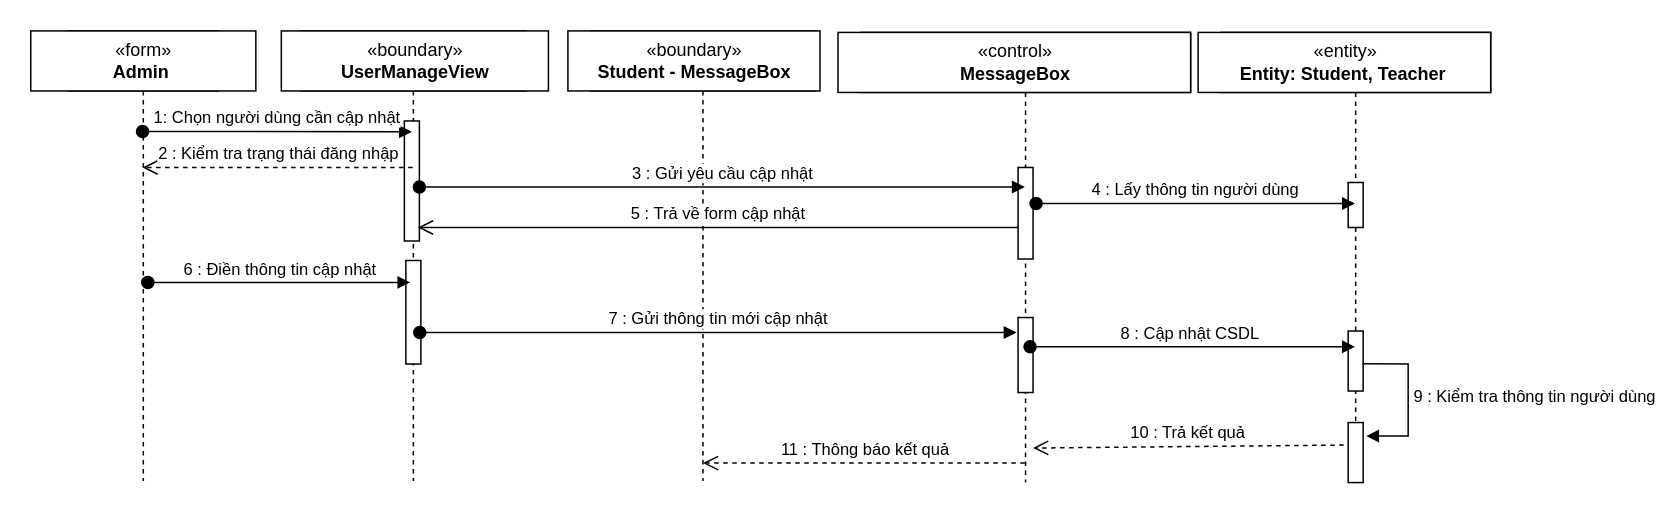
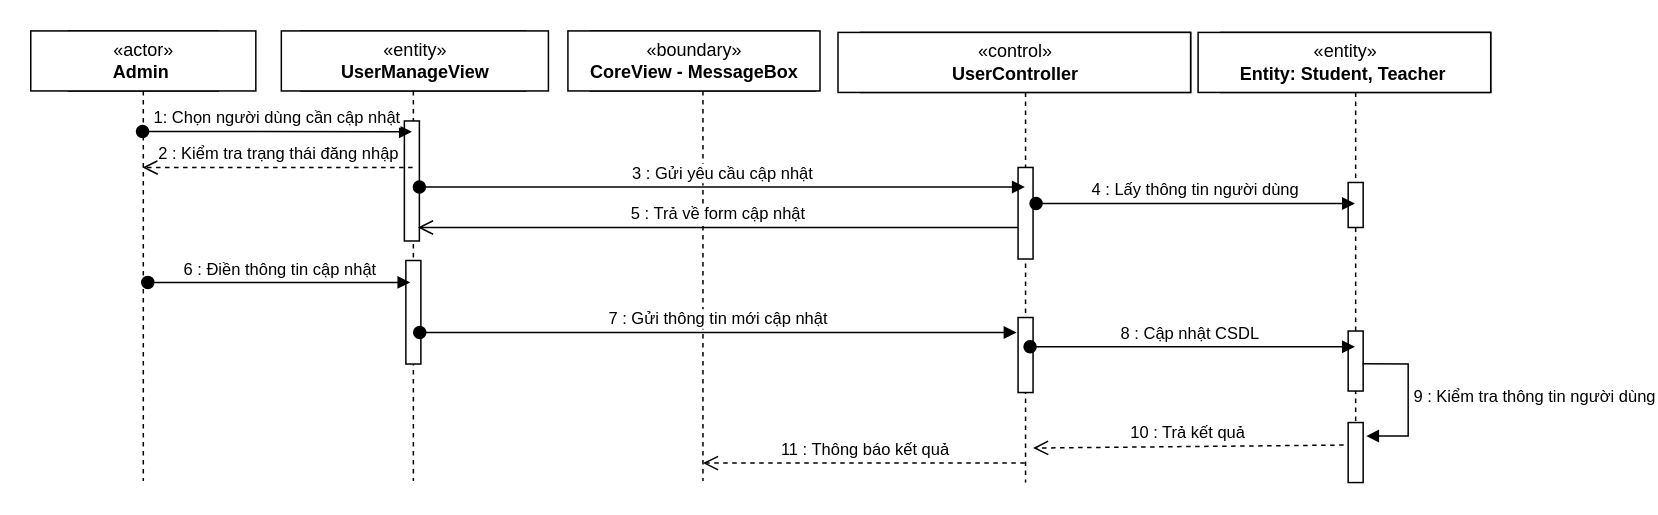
node "«form» Admin": label "«form» Admin" -> "«actor» Admin"
node "«boundary» UserManageView": label "«boundary» UserManageView" -> "«entity» UserManageView"
node "«boundary» Student - MessageBox": label "«boundary» Student - MessageBox" -> "«boundary» CoreView - MessageBox"
node "«control» MessageBox": label "«control» MessageBox" -> "«control» UserController"
